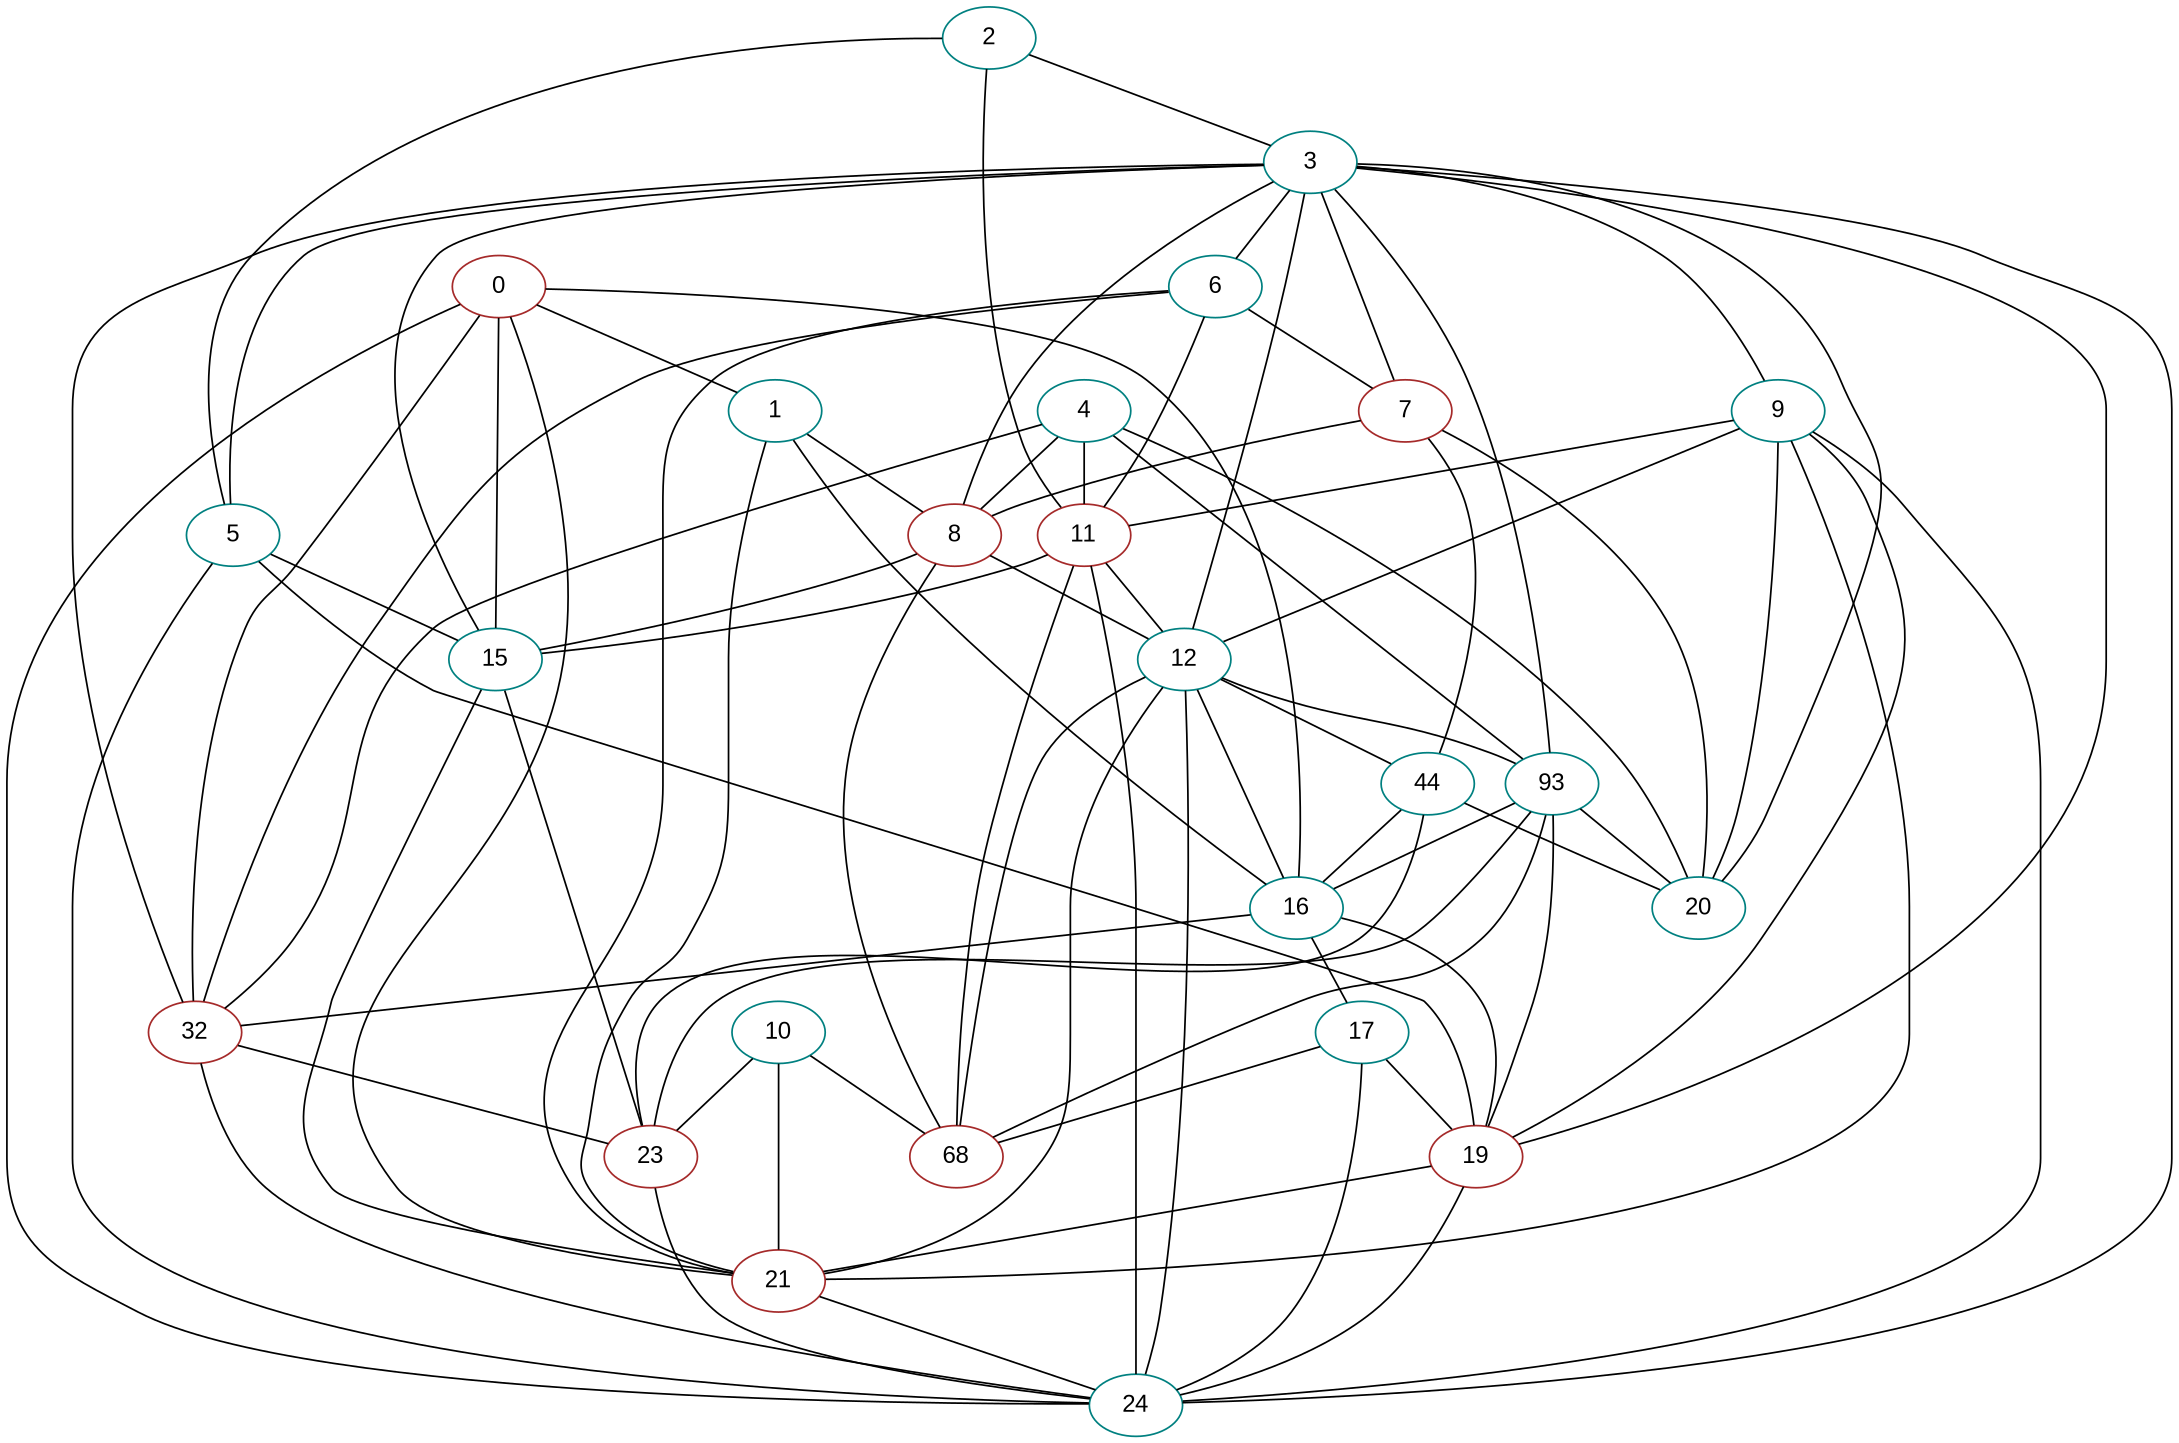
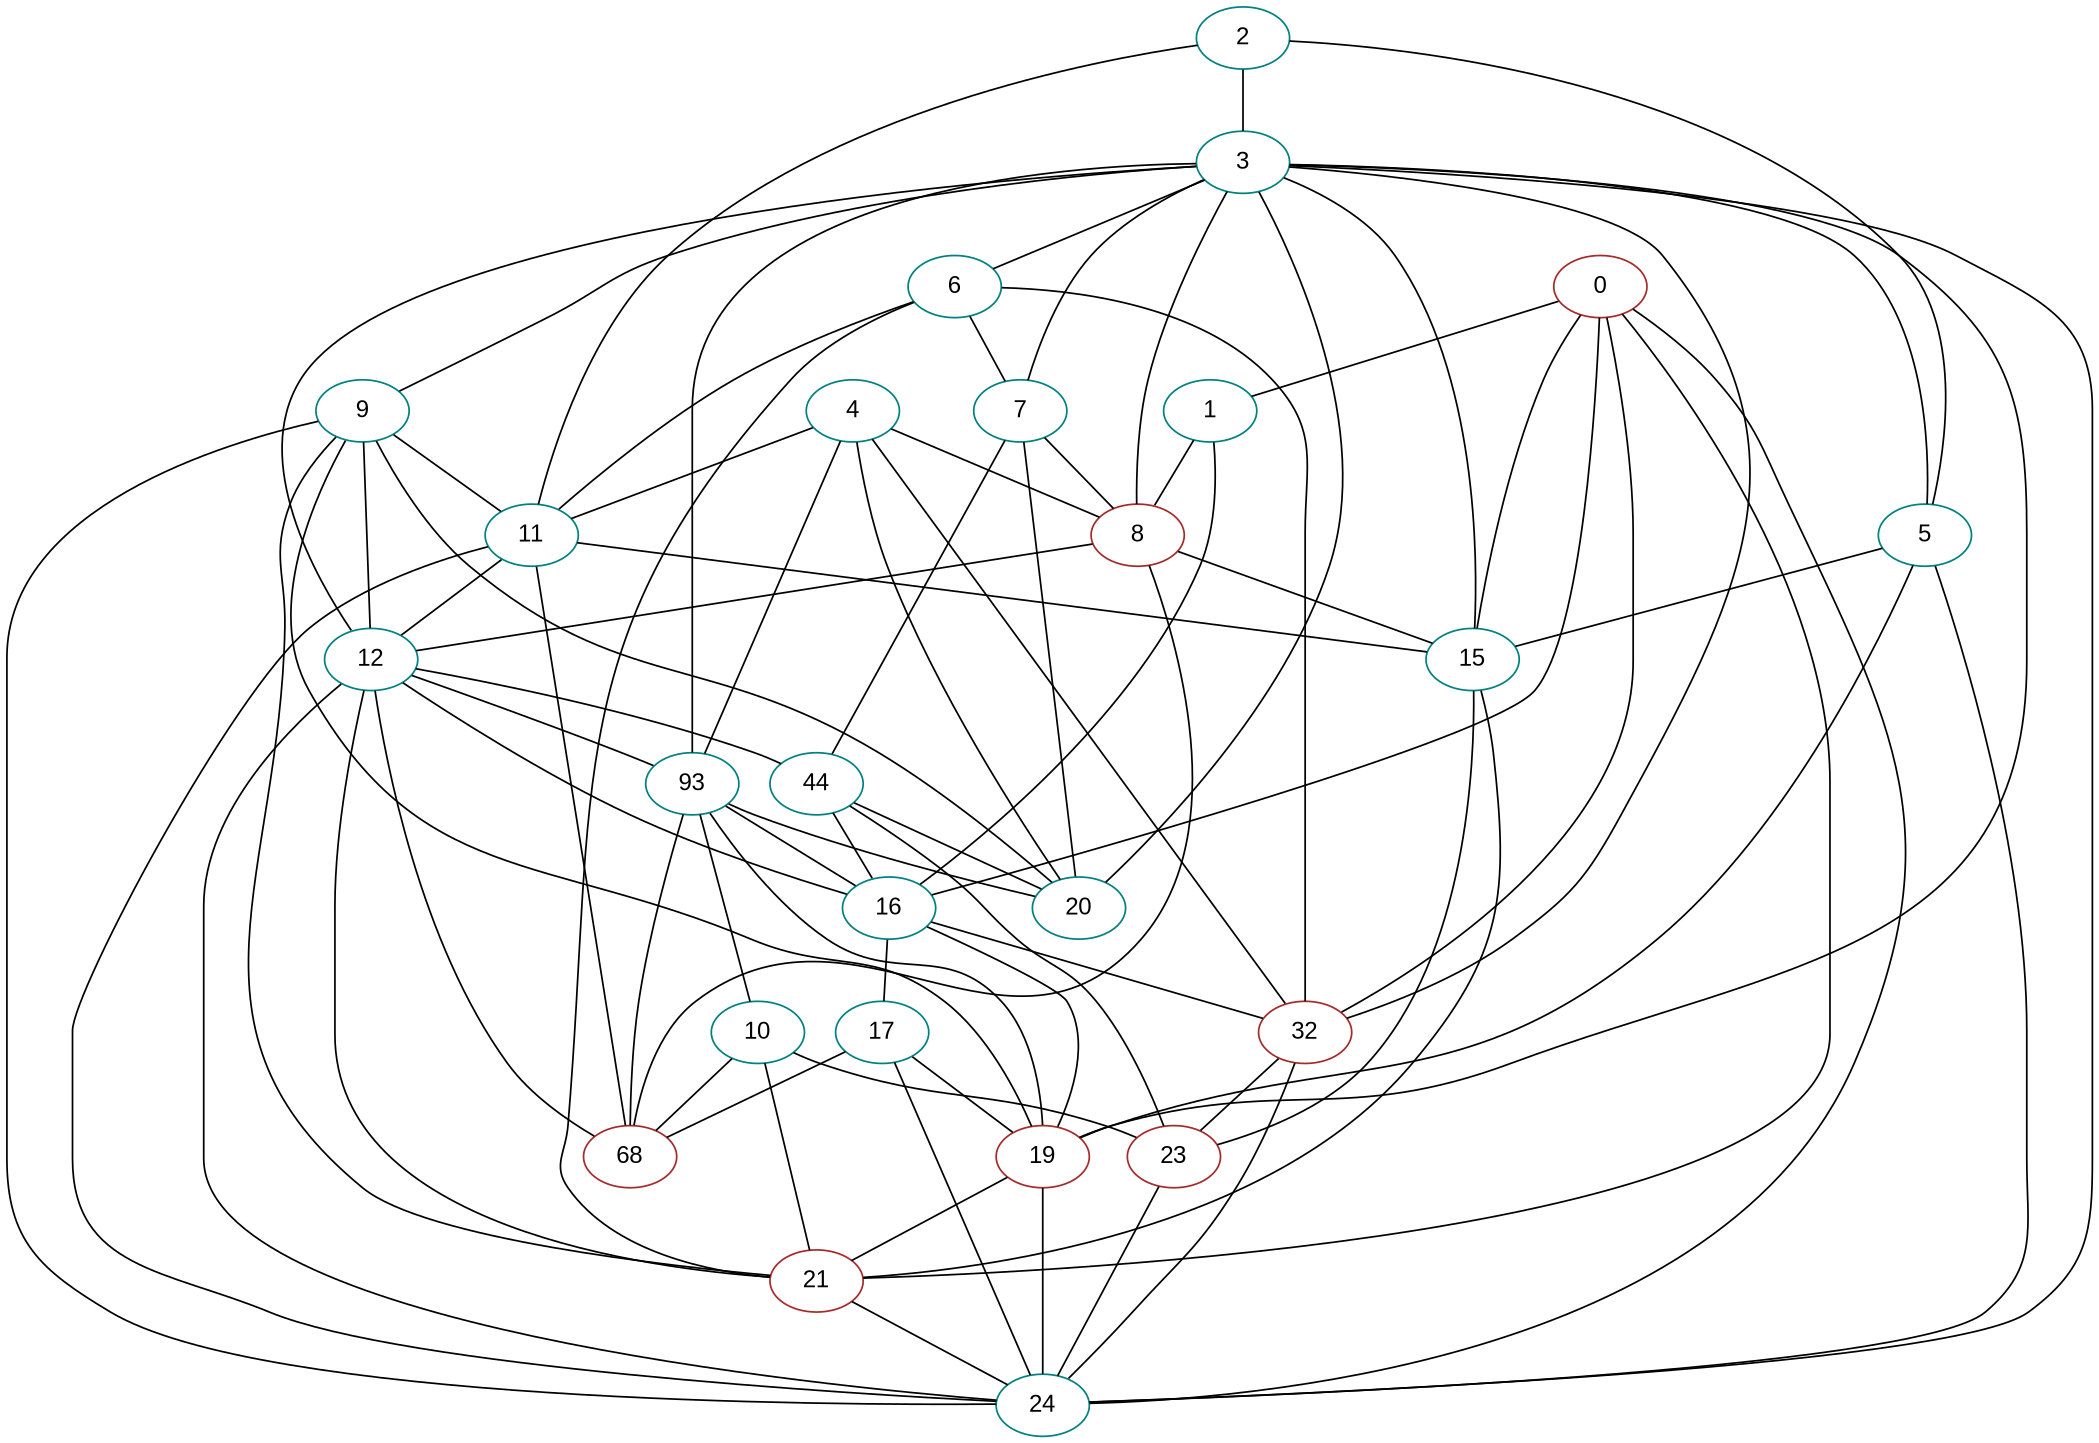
node "7": color brown -> teal
node "11": color brown -> teal
edge "1" -- "21": removed
edge "93" -- "23": now "93" -- "10"
